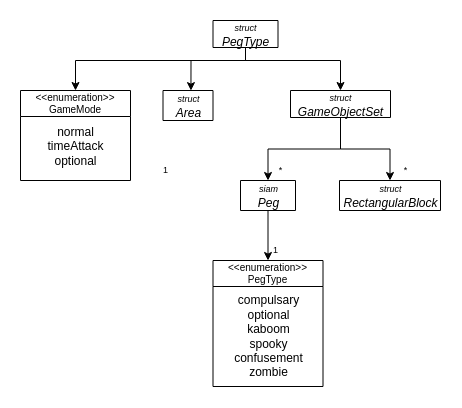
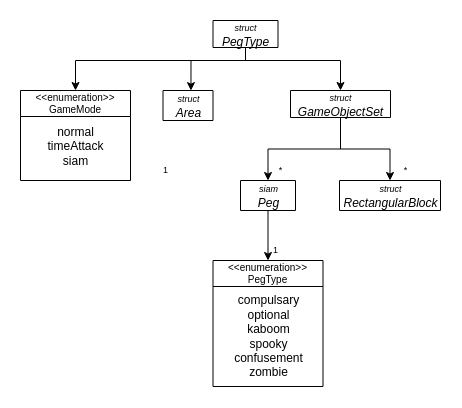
node "normal timeAttack optional": label "normal timeAttack optional" -> "normal timeAttack siam"
